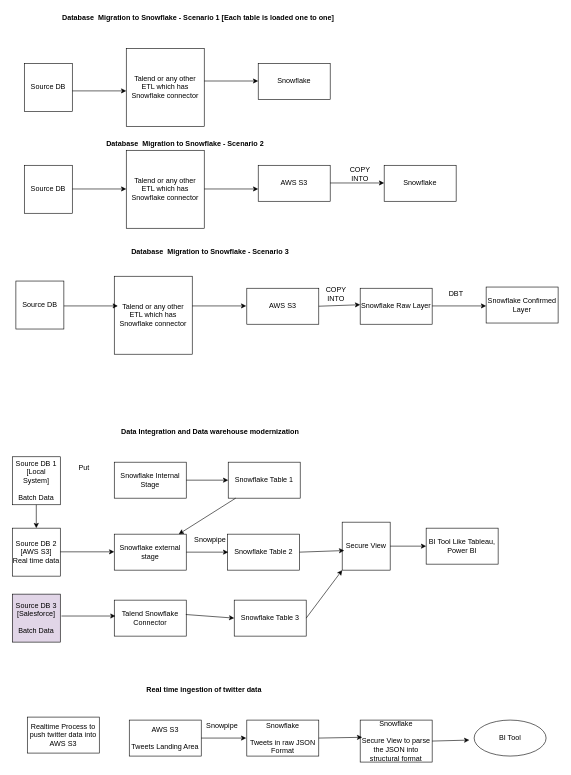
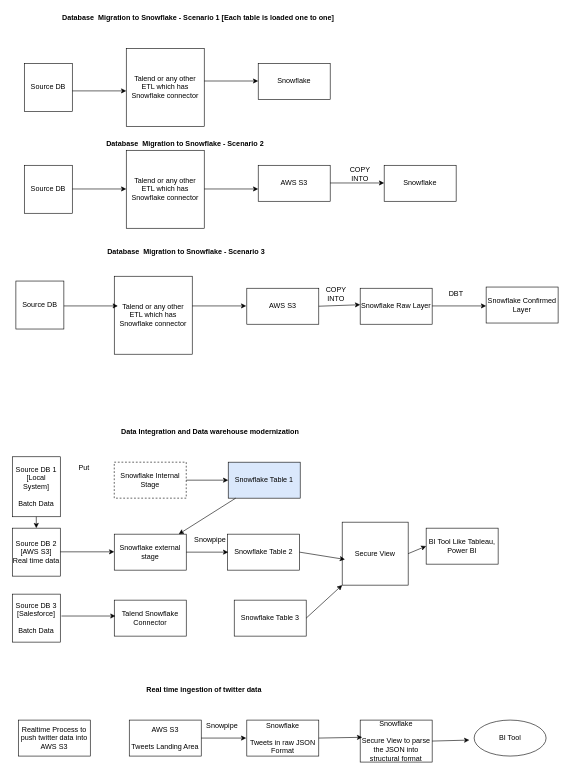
node "Database Migration to Snowflake - Scenario 3": moved (210, 252) -> (186, 252)
node "Snowflake Internal Stage": style solid -> dashed
node "Snowflake Table 1": fillcolor #ffffff -> #dae8fc
node "Source DB 1 [Local System] Batch Data": size 48x48 -> 48x60
node "Secure View": size 48x48 -> 66x63
edge "Talend Snowflake Connector" -> "Snowflake Table 3": removed
node "Source DB 3 [Salesforce] Batch Data": fillcolor #e1d5e7 -> #ffffff
node "Realtime Process to push twitter data into AWS S3": moved (63, 735) -> (54, 738)
